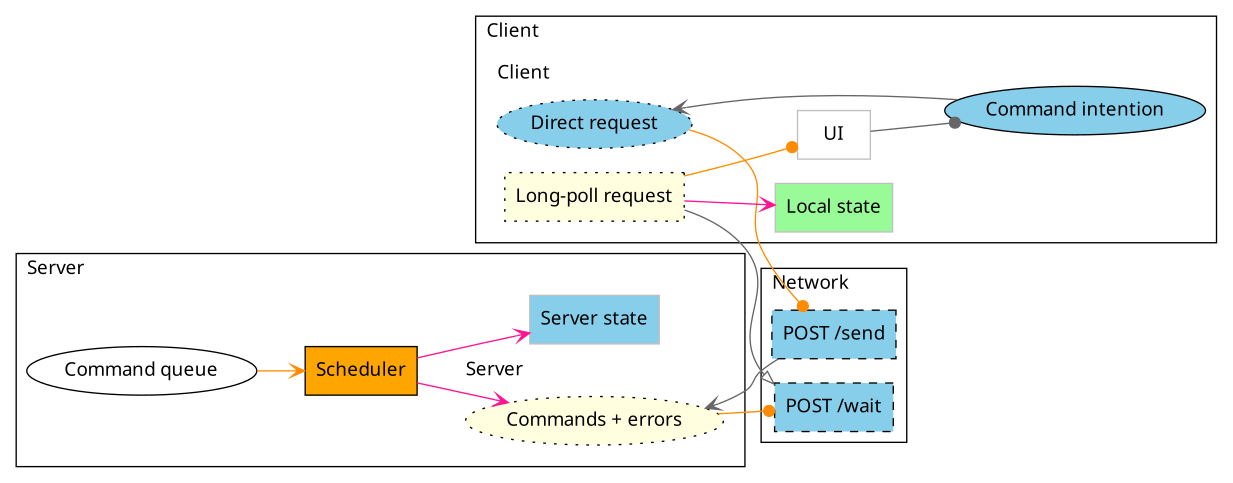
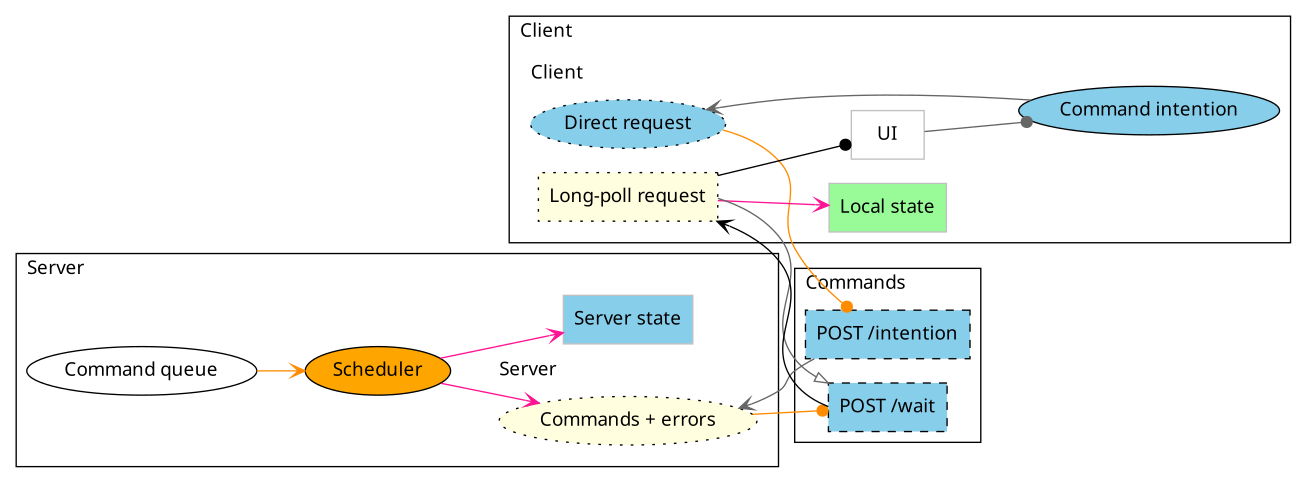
edge "Long-poll request" -> "UI": color darkorange -> black
cluster "Network": label "Network" -> "Commands"
edge "POST /wait" -> "Long-poll request": added
node "POST /send": label "POST /send" -> "POST /intention"
node "Scheduler": shape box -> ellipse
